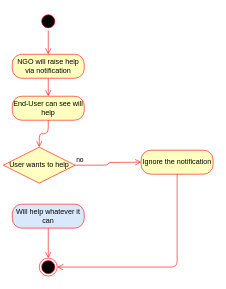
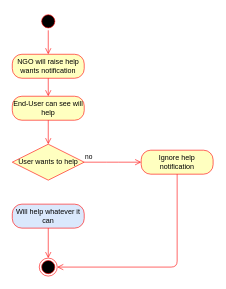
node "NGO will raise help via notification": label "NGO will raise help via notification" -> "NGO will raise help wants notification"
node "Ignore the notification": label "Ignore the notification" -> "Ignore help notification"
node "User wants to help": moved (39, 165) -> (48, 162)
